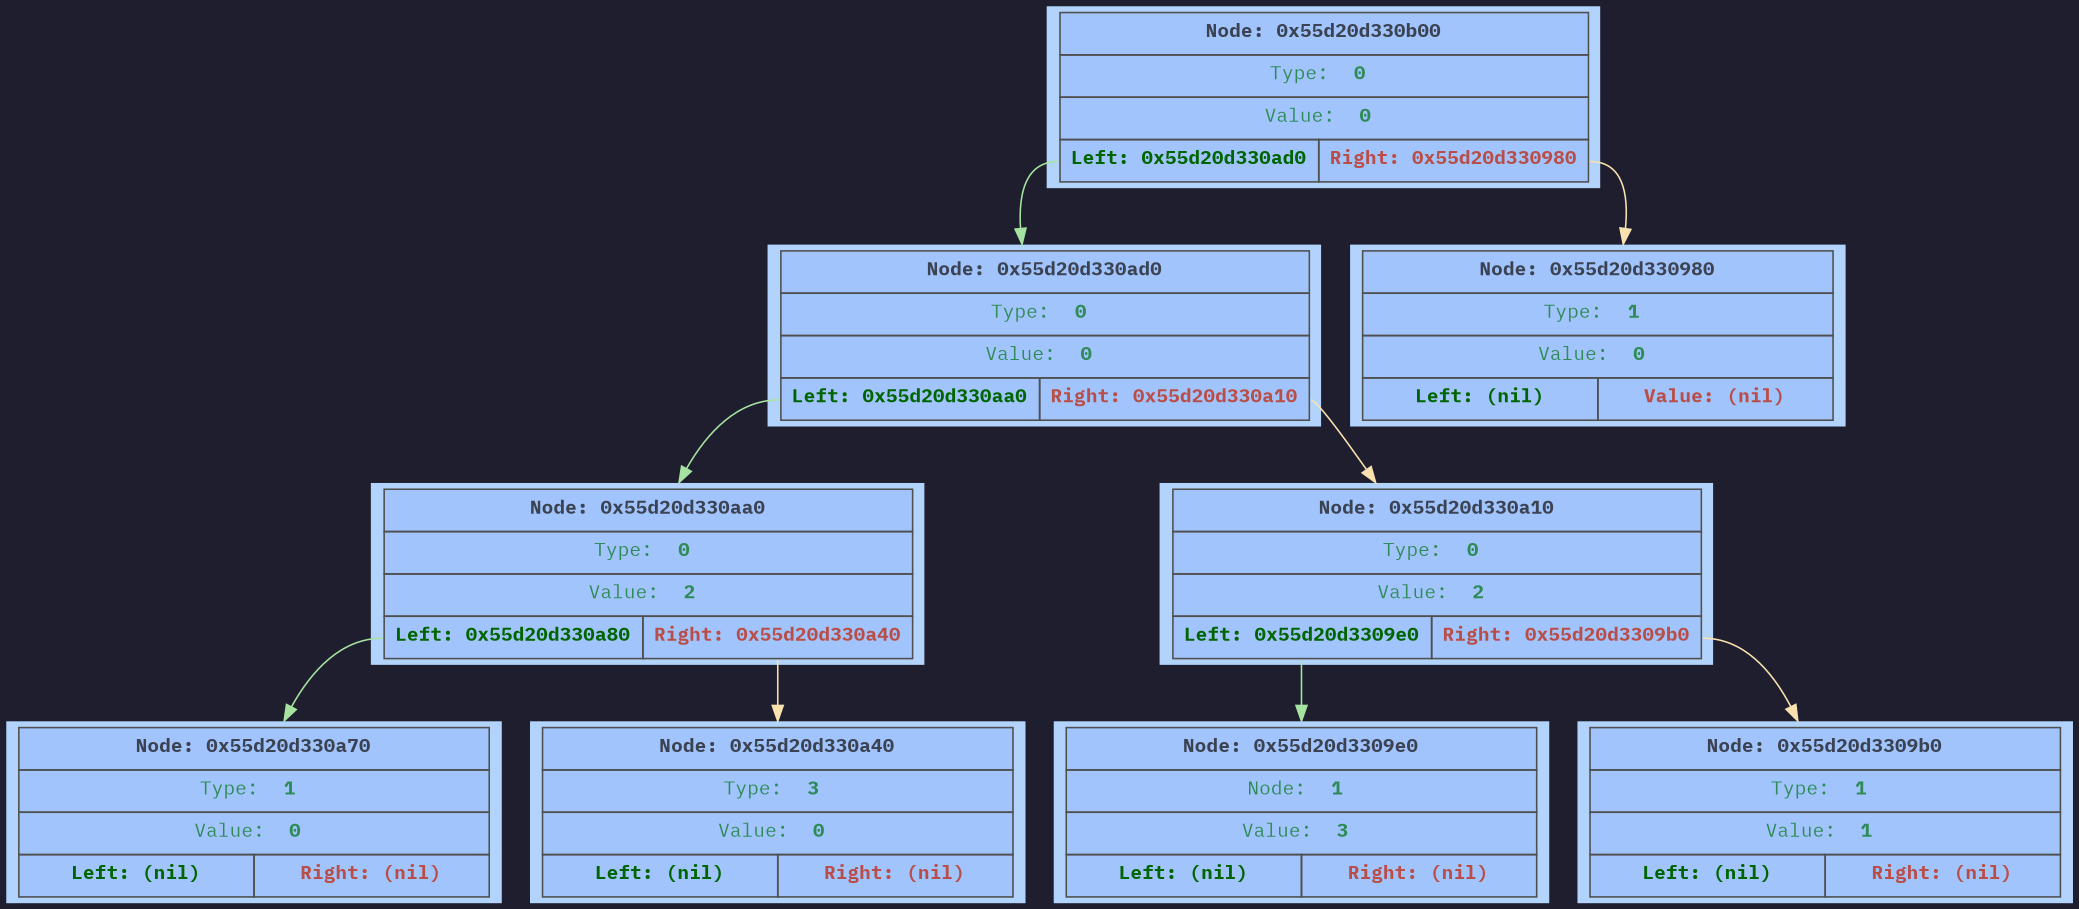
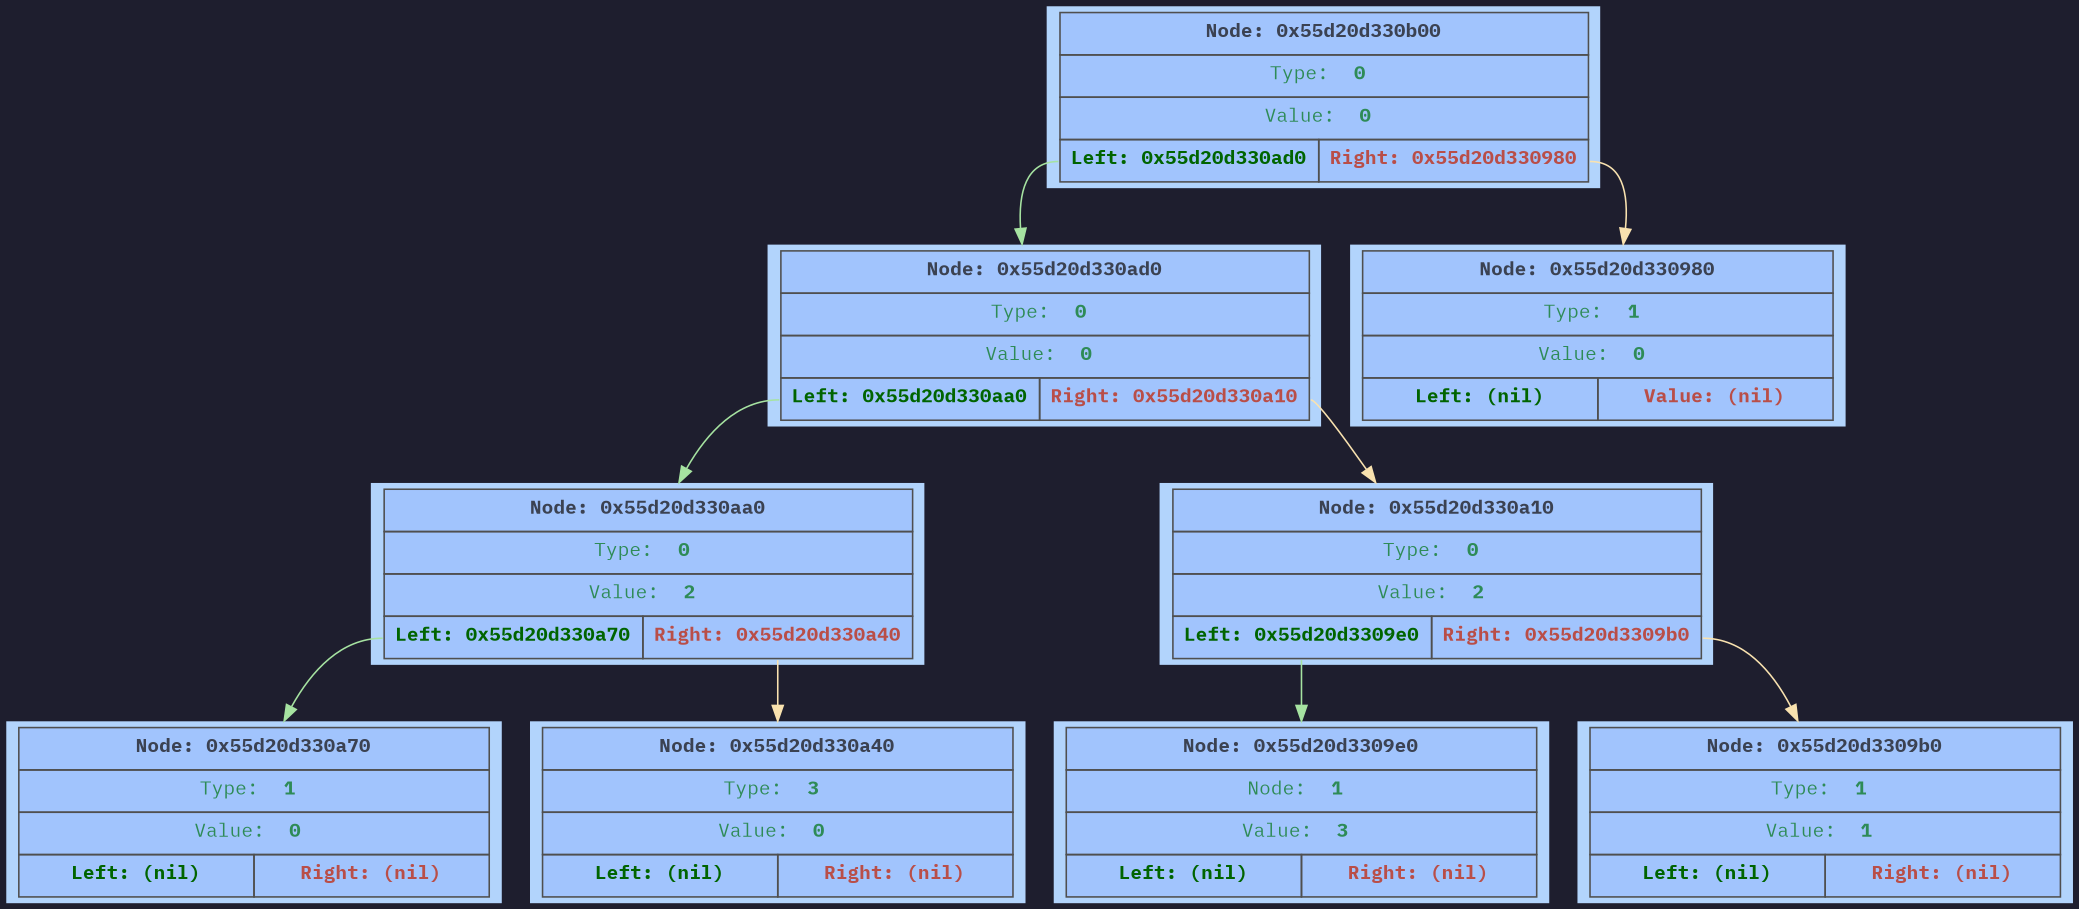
node "Node: 0x55d20d330aa0": text "Left: 0x55d20d330a80" -> "Left: 0x55d20d330a70"
